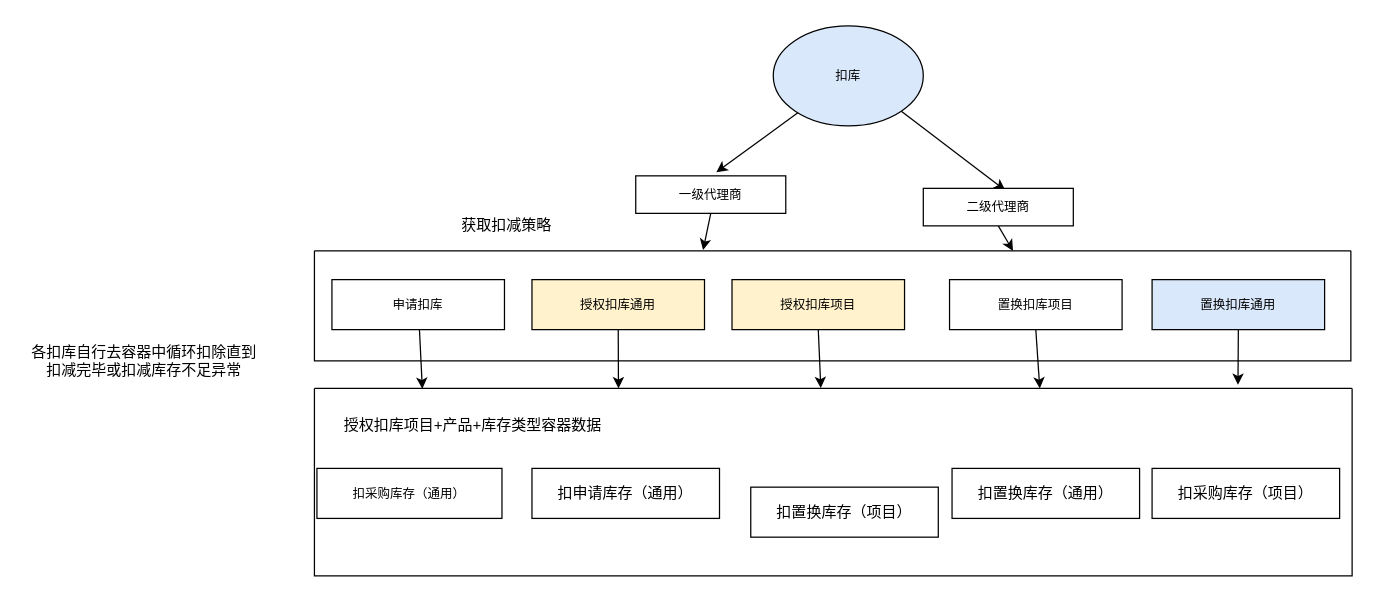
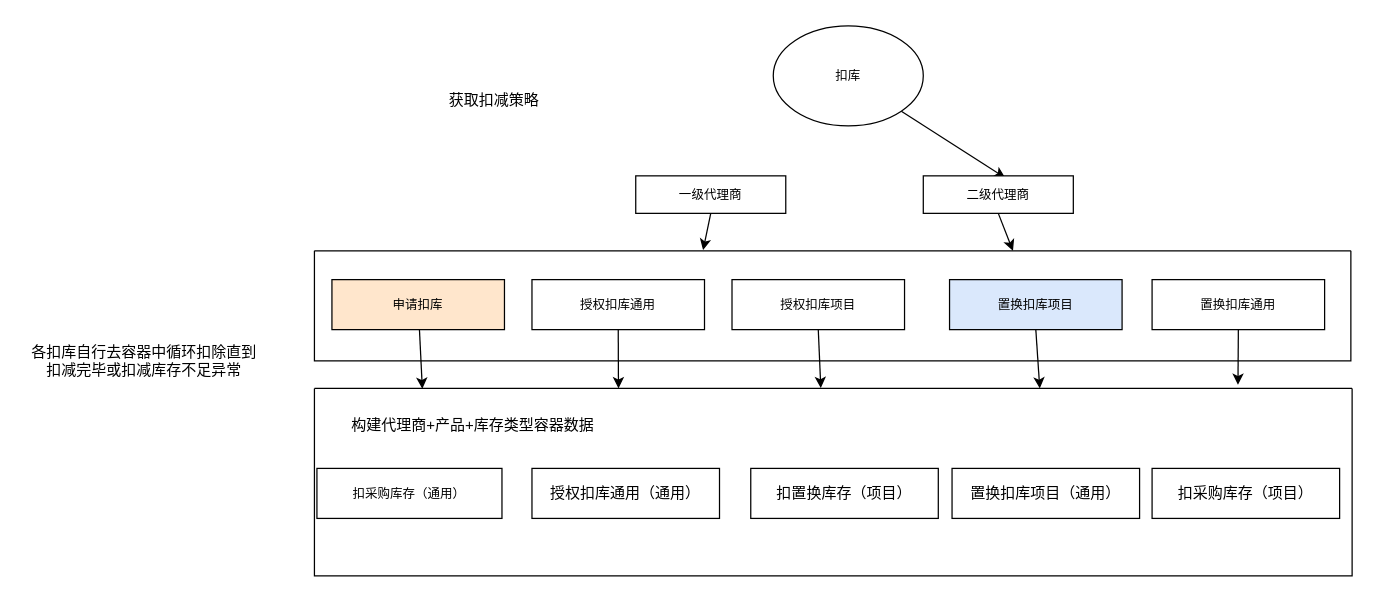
node "扣库": fillcolor #dae8fc -> #ffffff
edge "扣库" -> "一级代理商": removed
node "二级代理商": moved (998, 207) -> (998, 194)
node "获取扣减策略": moved (507, 226) -> (494, 101)
node "申请扣库": fillcolor #ffffff -> #ffe6cc
node "授权扣库通用": fillcolor #fff2cc -> #ffffff
node "授权扣库项目": fillcolor #fff2cc -> #ffffff
node "置换扣库项目": fillcolor #ffffff -> #dae8fc
node "置换扣库通用": fillcolor #dae8fc -> #ffffff
node "授权扣库项目+产品+库存类型容器数据": label "授权扣库项目+产品+库存类型容器数据" -> "构建代理商+产品+库存类型容器数据"
node "扣申请库存（通用）": label "扣申请库存（通用）" -> "授权扣库通用（通用）"
node "扣置换库存（通用）": label "扣置换库存（通用）" -> "置换扣库项目（通用）"
node "扣置换库存（项目）": moved (844, 512) -> (844, 493)
